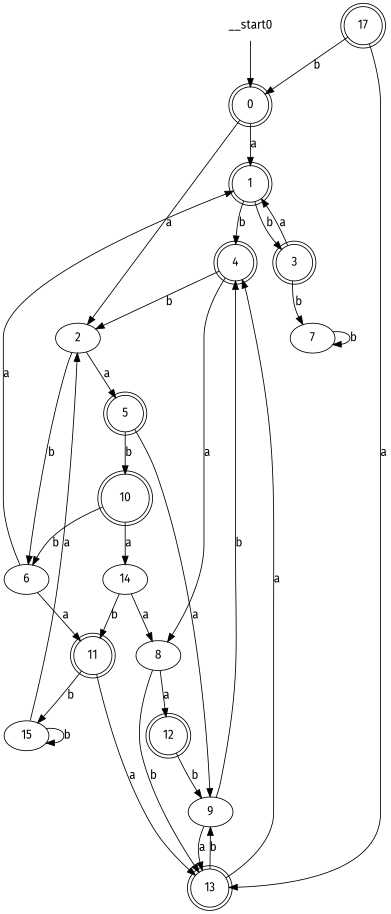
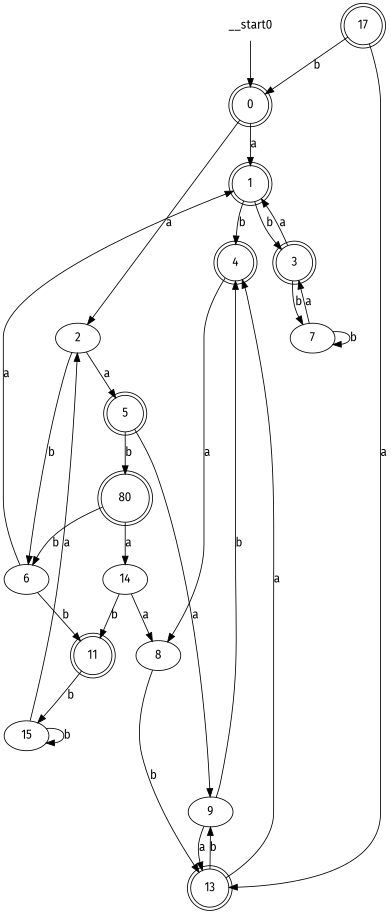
edge "4" -> "2": removed, label "b"
edge "7" -> "3": added, label "a"
node "10": label "10" -> "80"
edge "6" -> "11": label "a" -> "b"
node "12": removed
edge "11" -> "13": removed, label "a"
